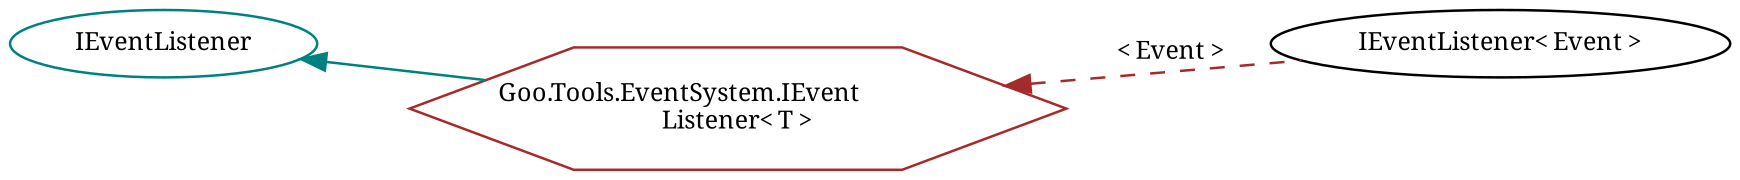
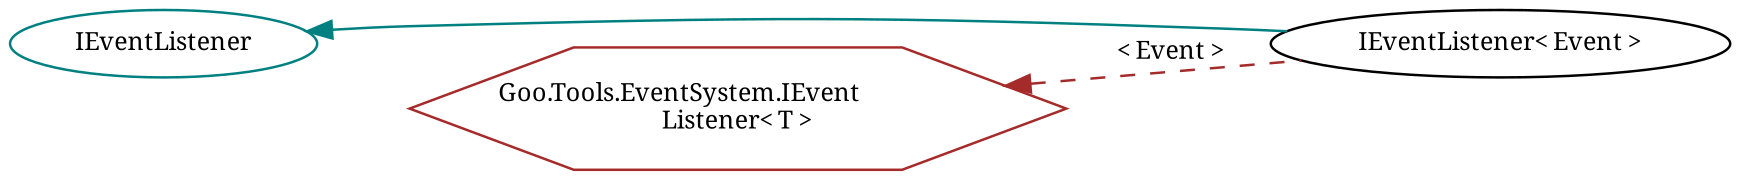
edge "Goo.Tools.EventSystem.IEvent Listener< T >" -> "IEventListener": now "IEventListener< Event >" -> "IEventListener"
